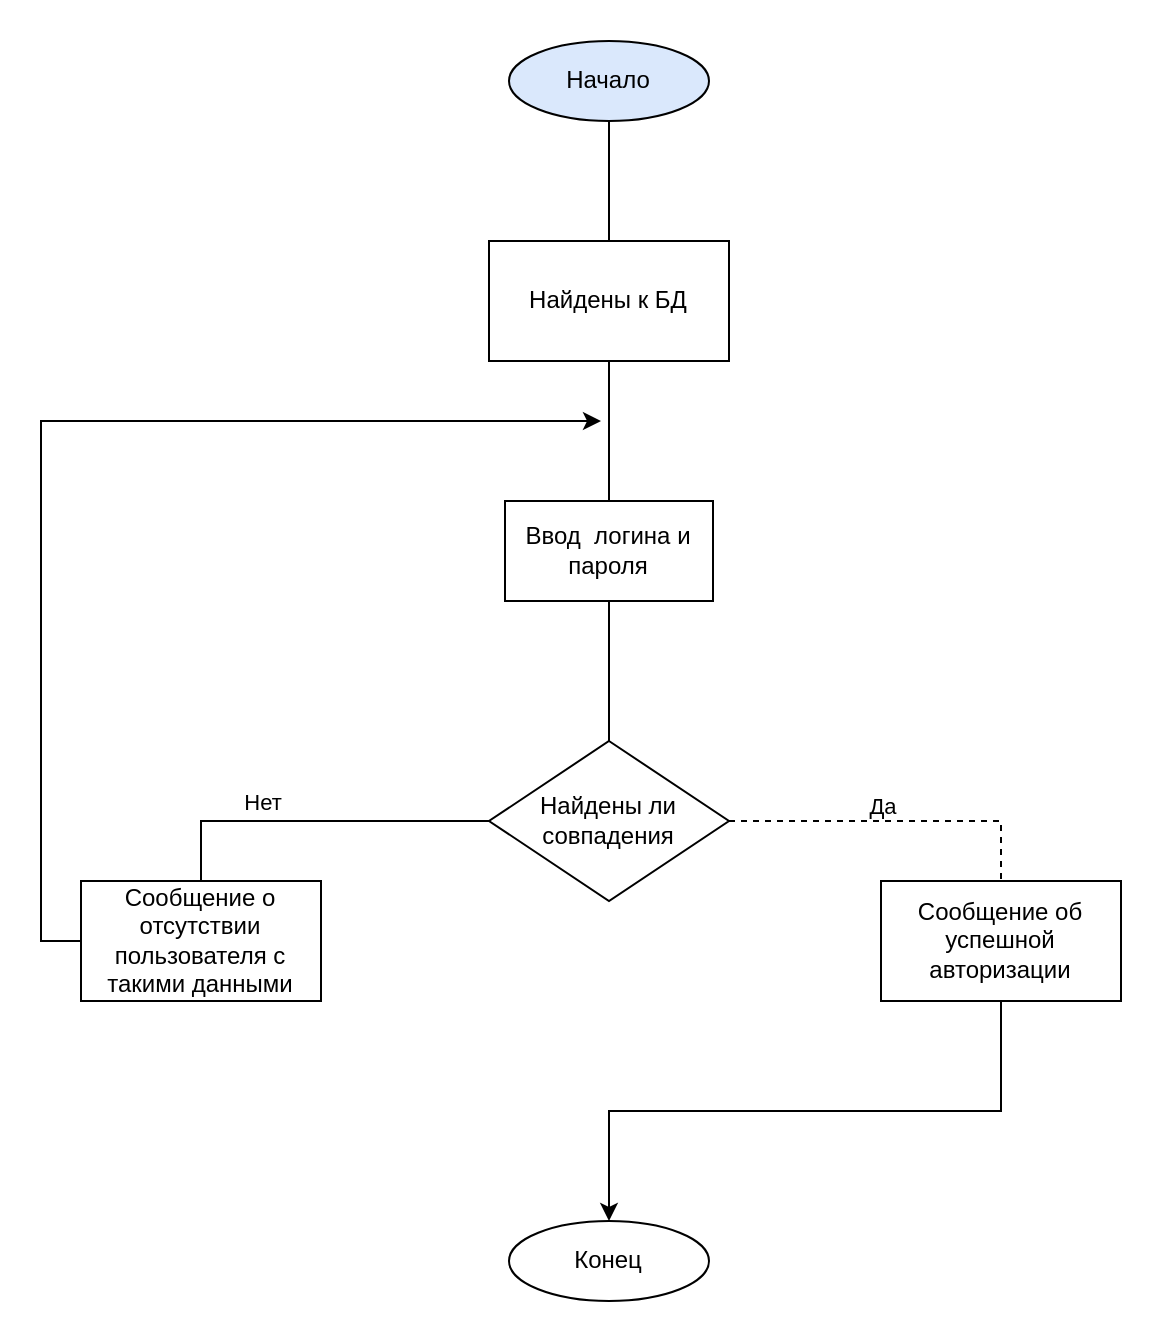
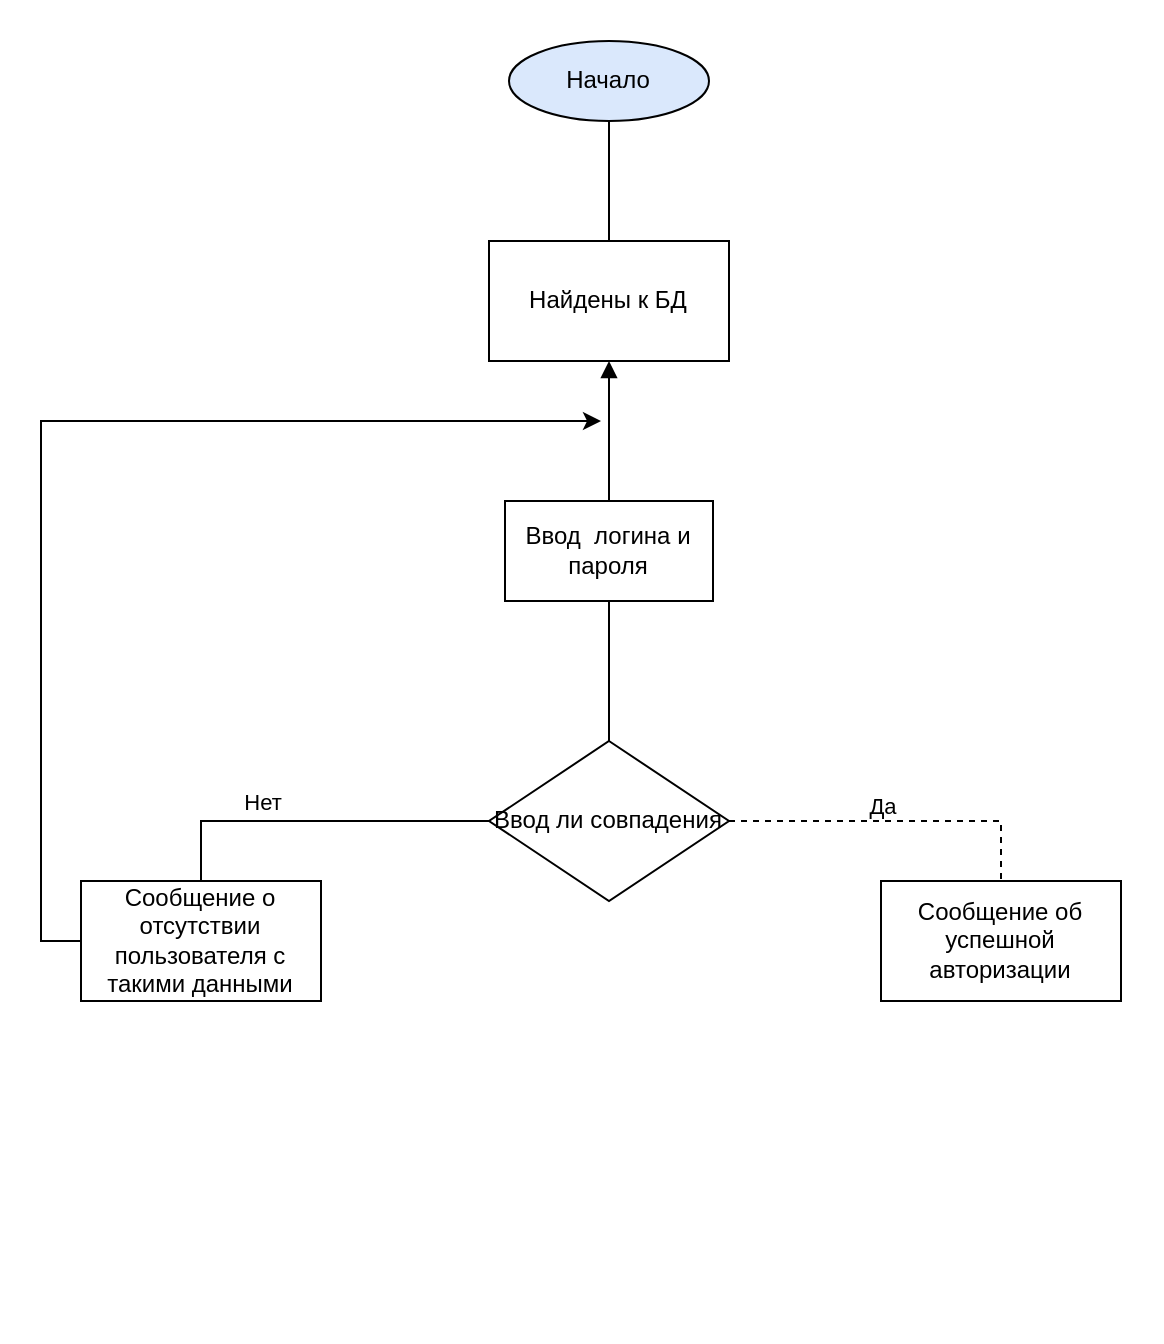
edge "Найдены к БД" -- "Ввод логина и пароля": arrowhead none -> block
node "Найдены ли совпадения": label "Найдены ли совпадения" -> "Ввод ли совпадения"
edge "Сообщение об успешной авторизации" -> "Конец": removed
node "Конец": removed
